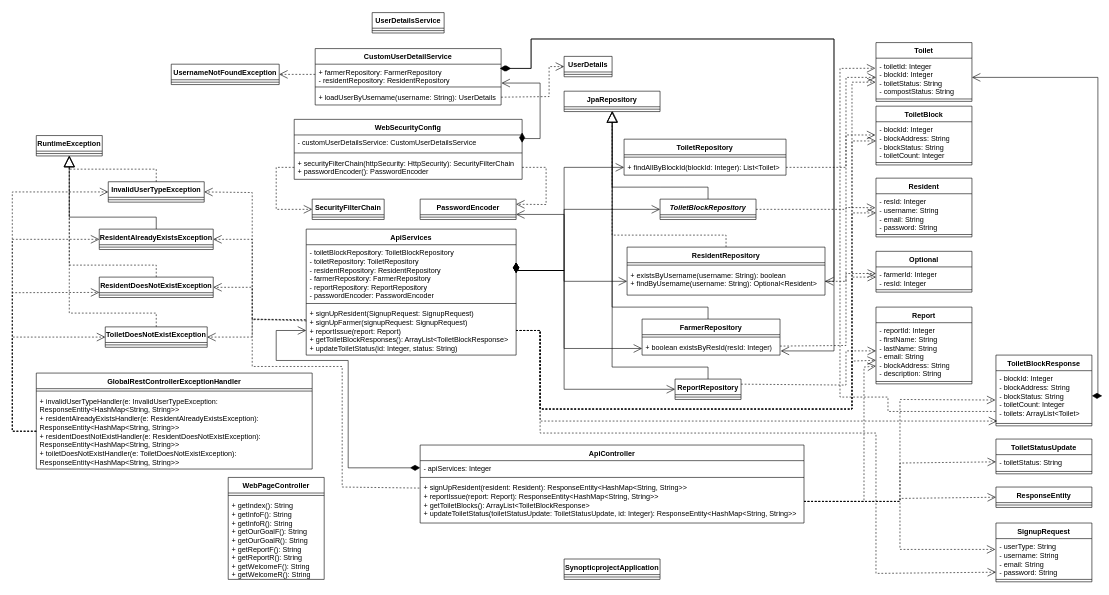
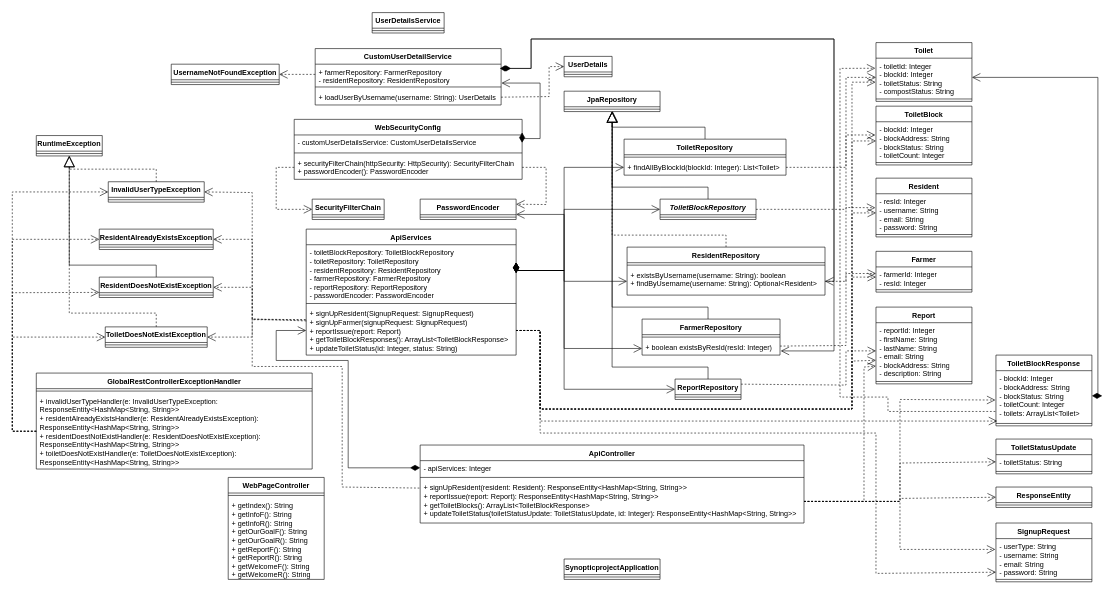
edge "ToiletRepository" -> "JpaRepository": added
edge "ResidentAlreadyExistsException" -> "RuntimeException": removed
node "Optional": label "Optional" -> "Farmer"
edge "ResidentDoesNotExistException" -> "RuntimeException": style dashed -> solid
